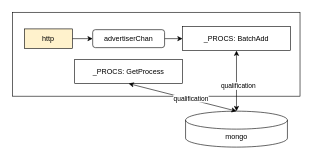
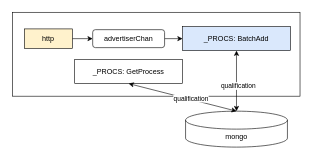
node "_PROCS: BatchAdd": fillcolor #ffffff -> #dae8fc
